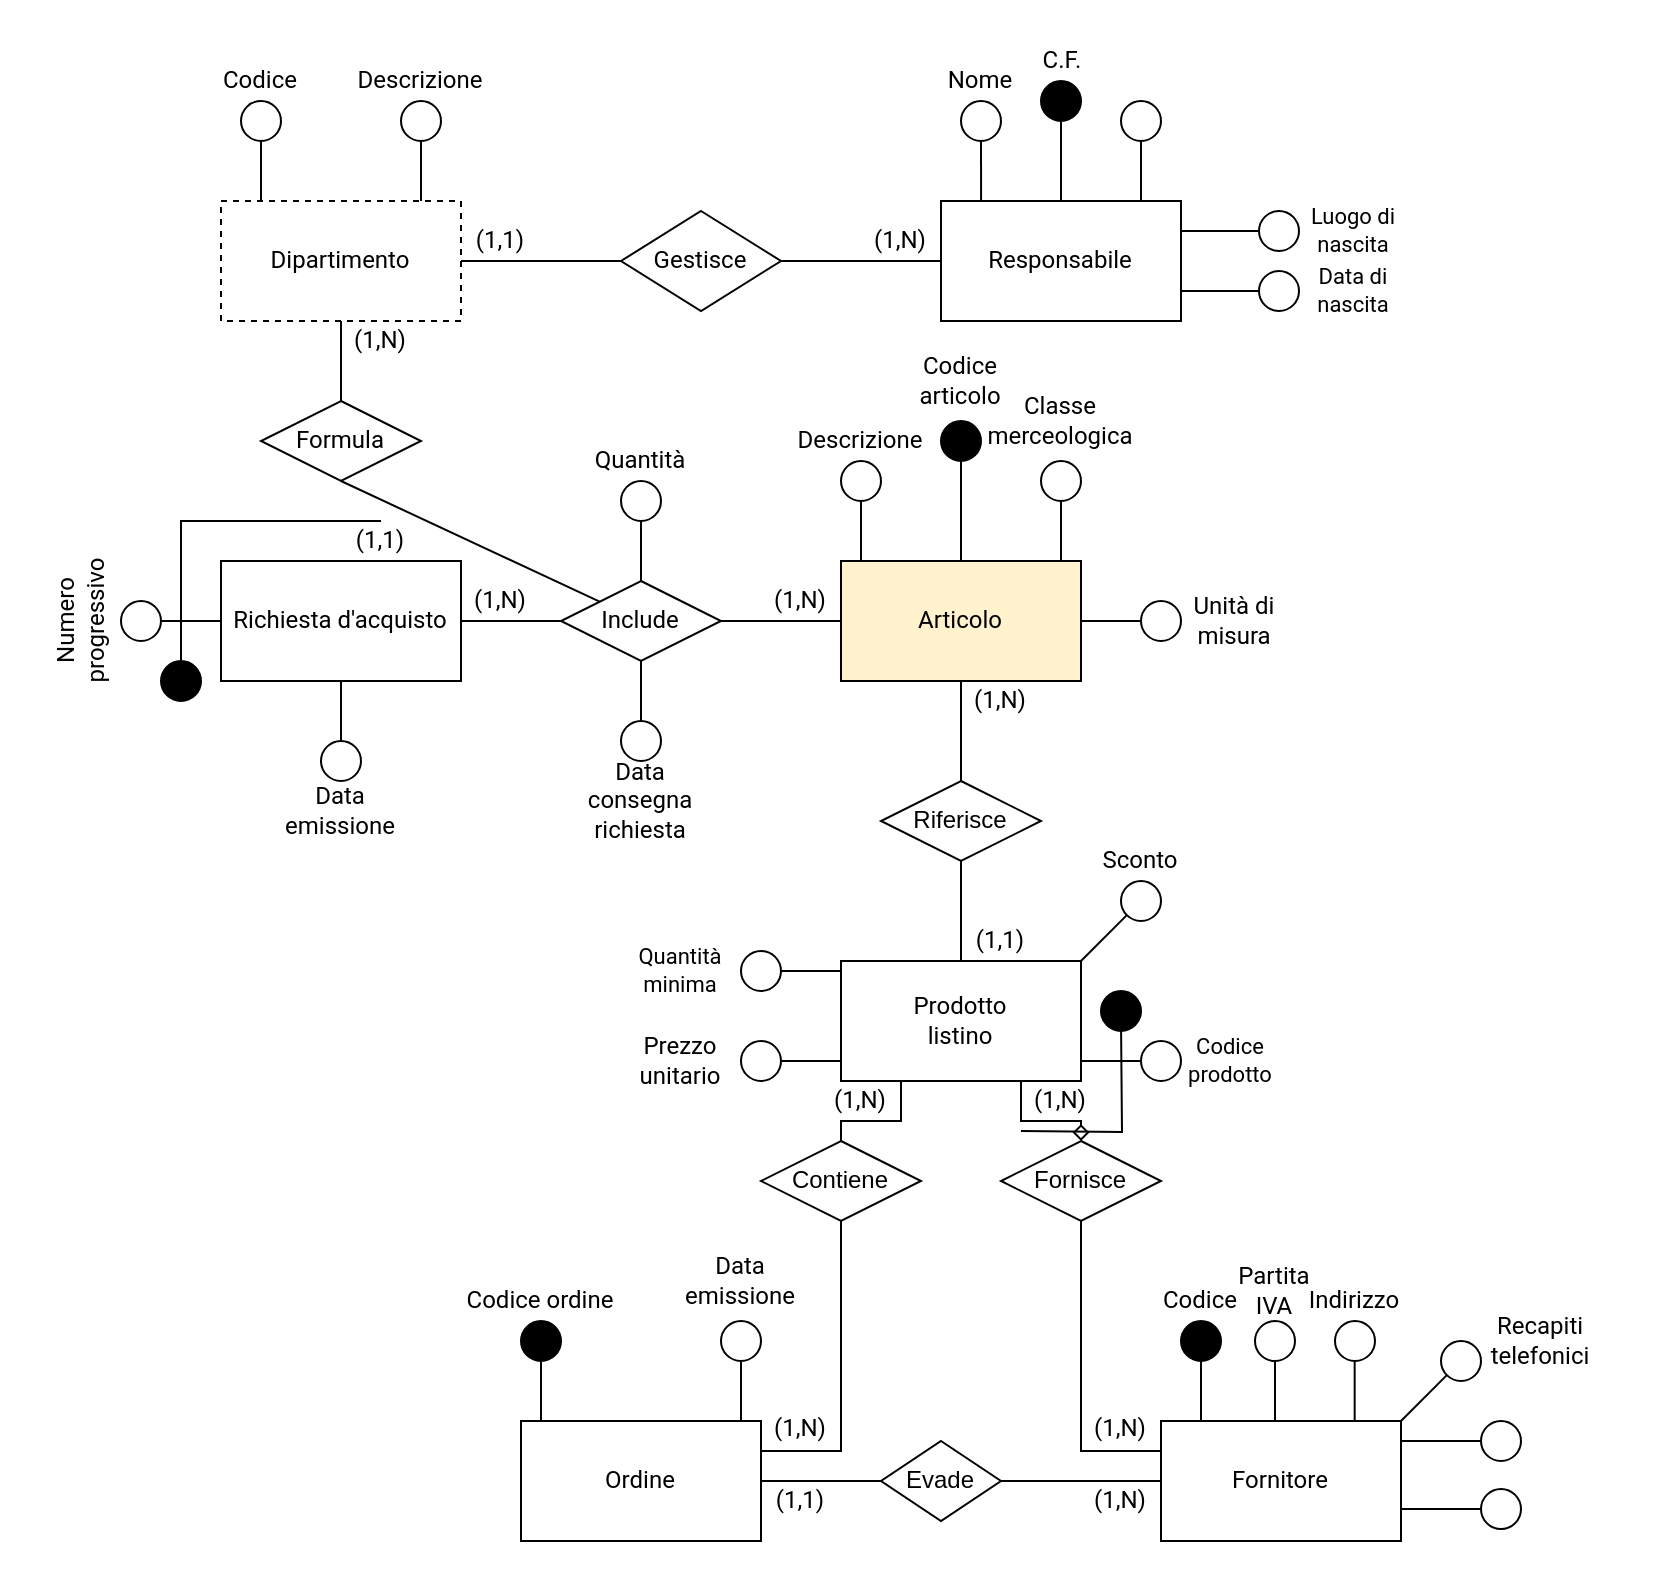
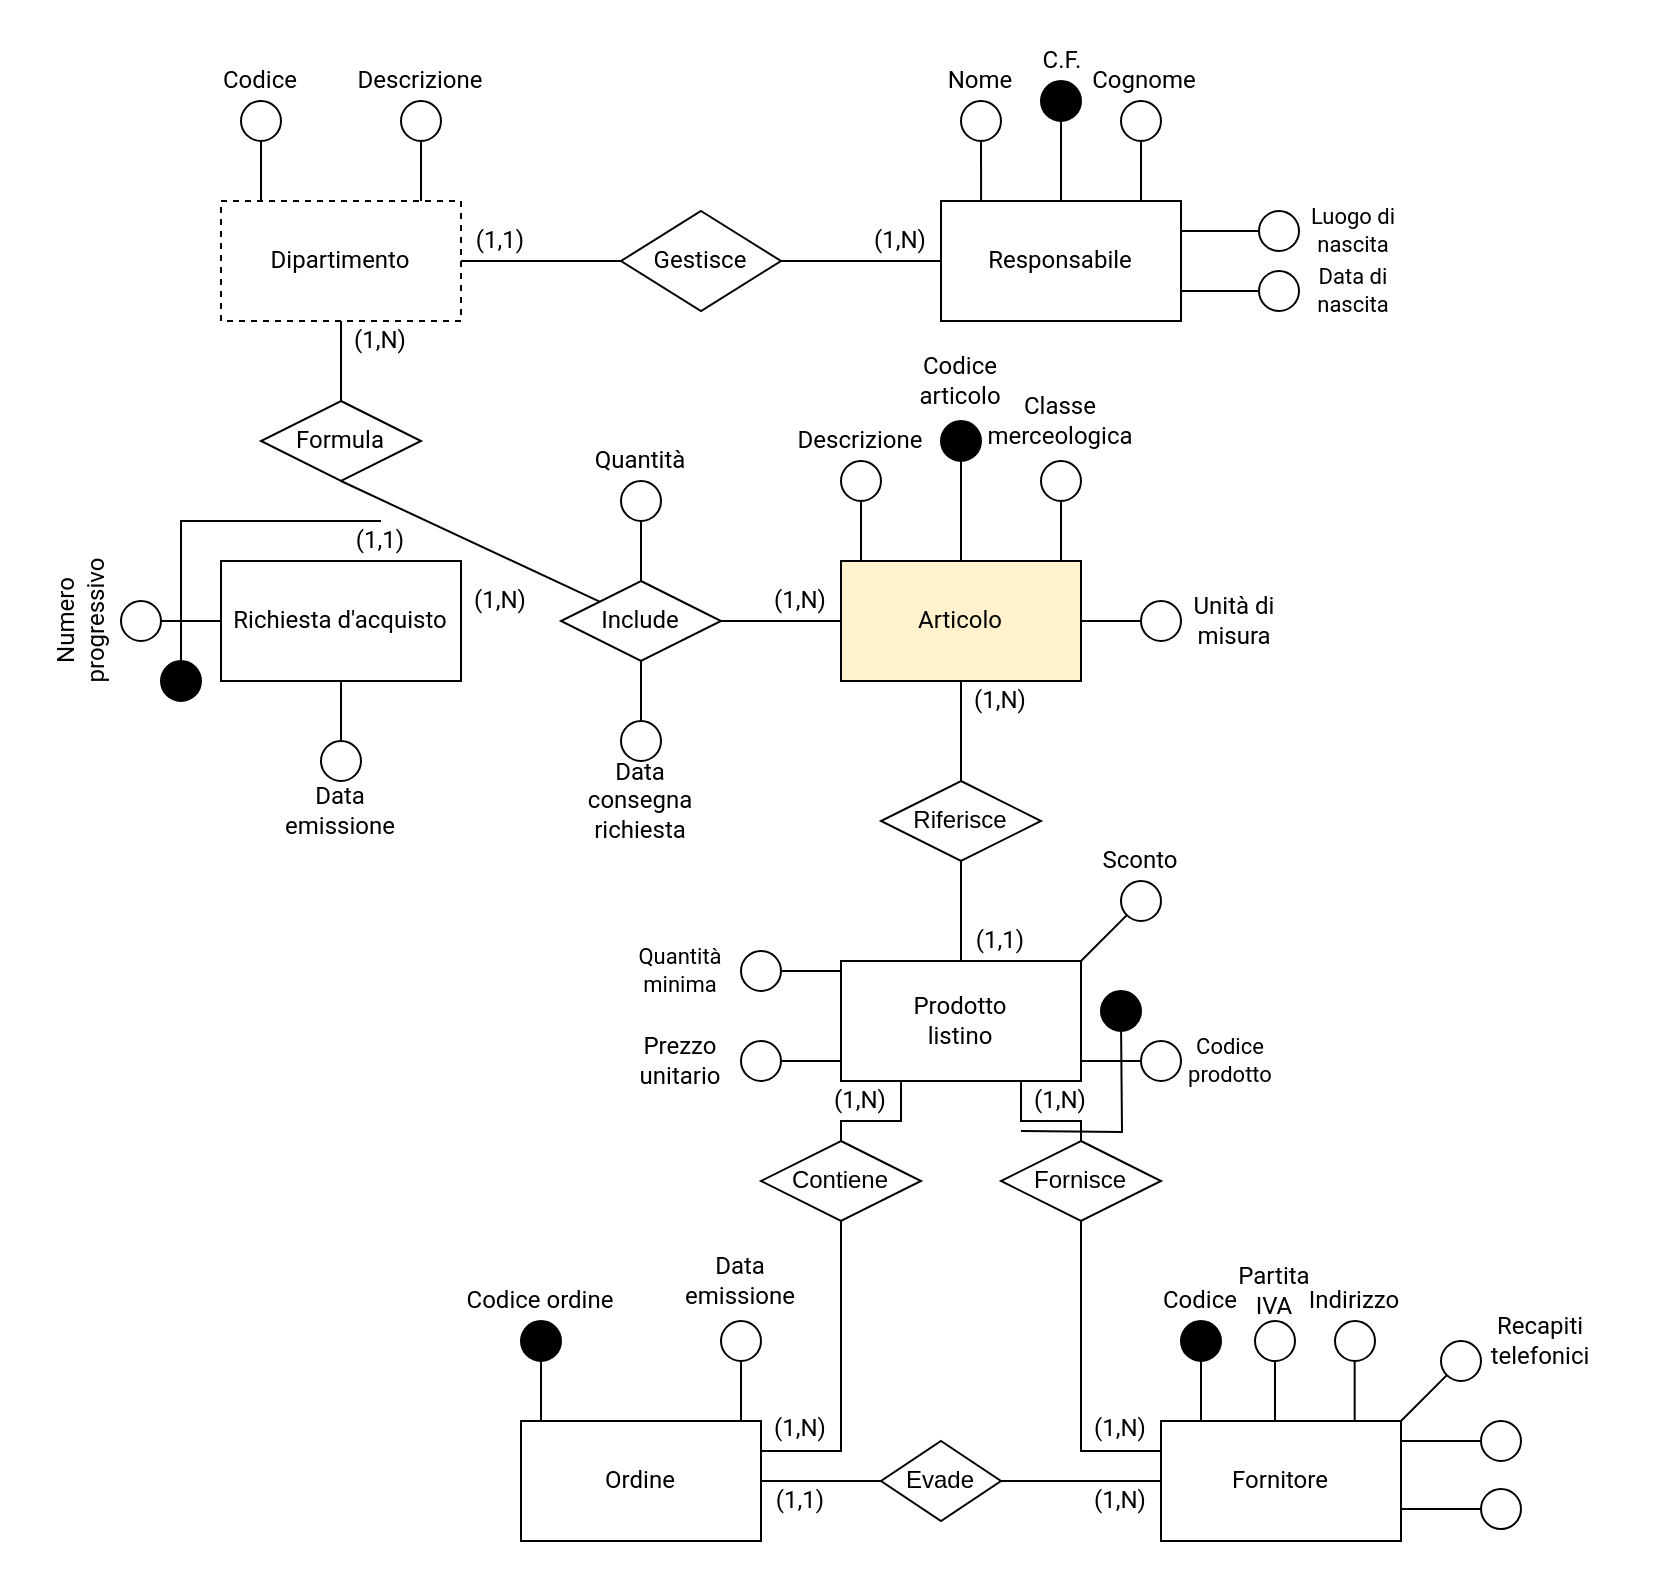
node "Cognome": added
edge "Richiesta d'acquisto" -- "Include": removed
edge "Prodotto listino" -> "Fornisce": arrowhead diamond -> none
